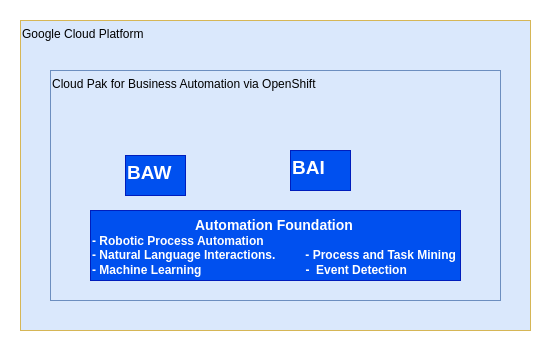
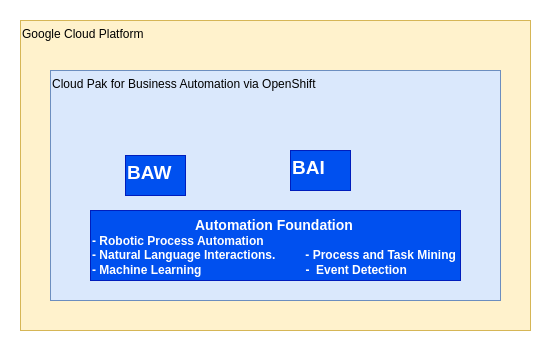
node "Google Cloud Platform": fillcolor #dae8fc -> #fff2cc
